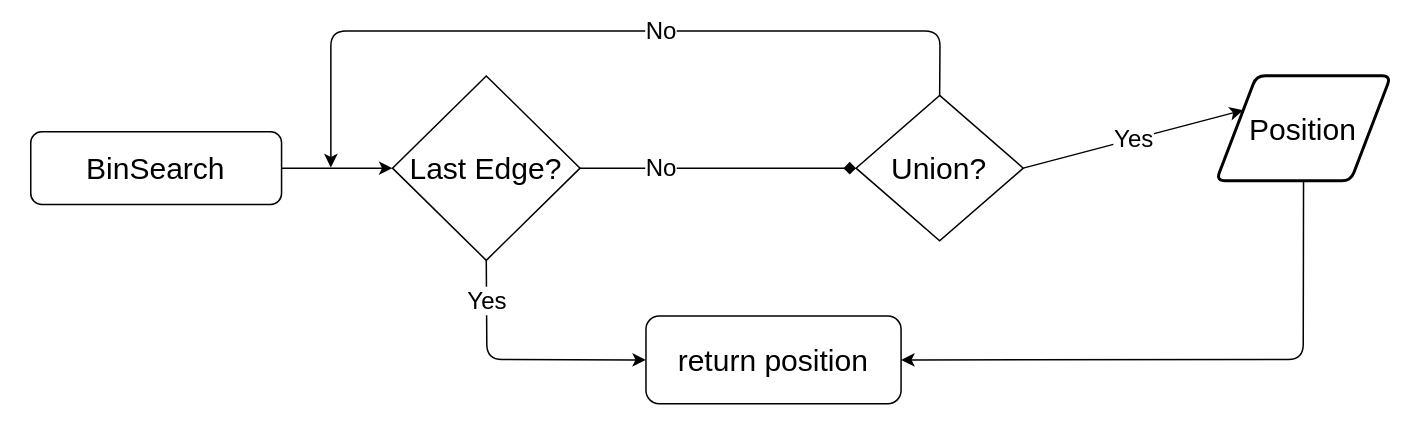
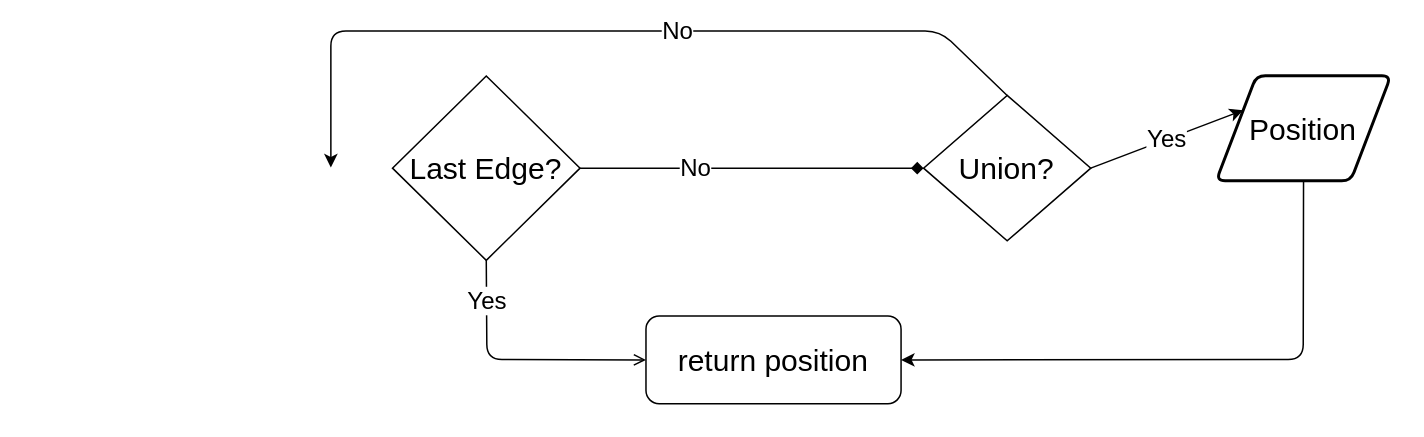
node "BinSearch": removed
edge "BinSearch" -> "Last Edge?": removed
node "Union?": moved (939, 168) -> (1007, 168)
edge "Last Edge?" -> "return position": arrowhead classic -> open
